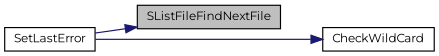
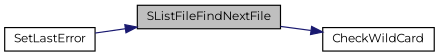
edge "SetLastError" -> "CheckWildCard": now "SListFileFindNextFile" -> "CheckWildCard"
